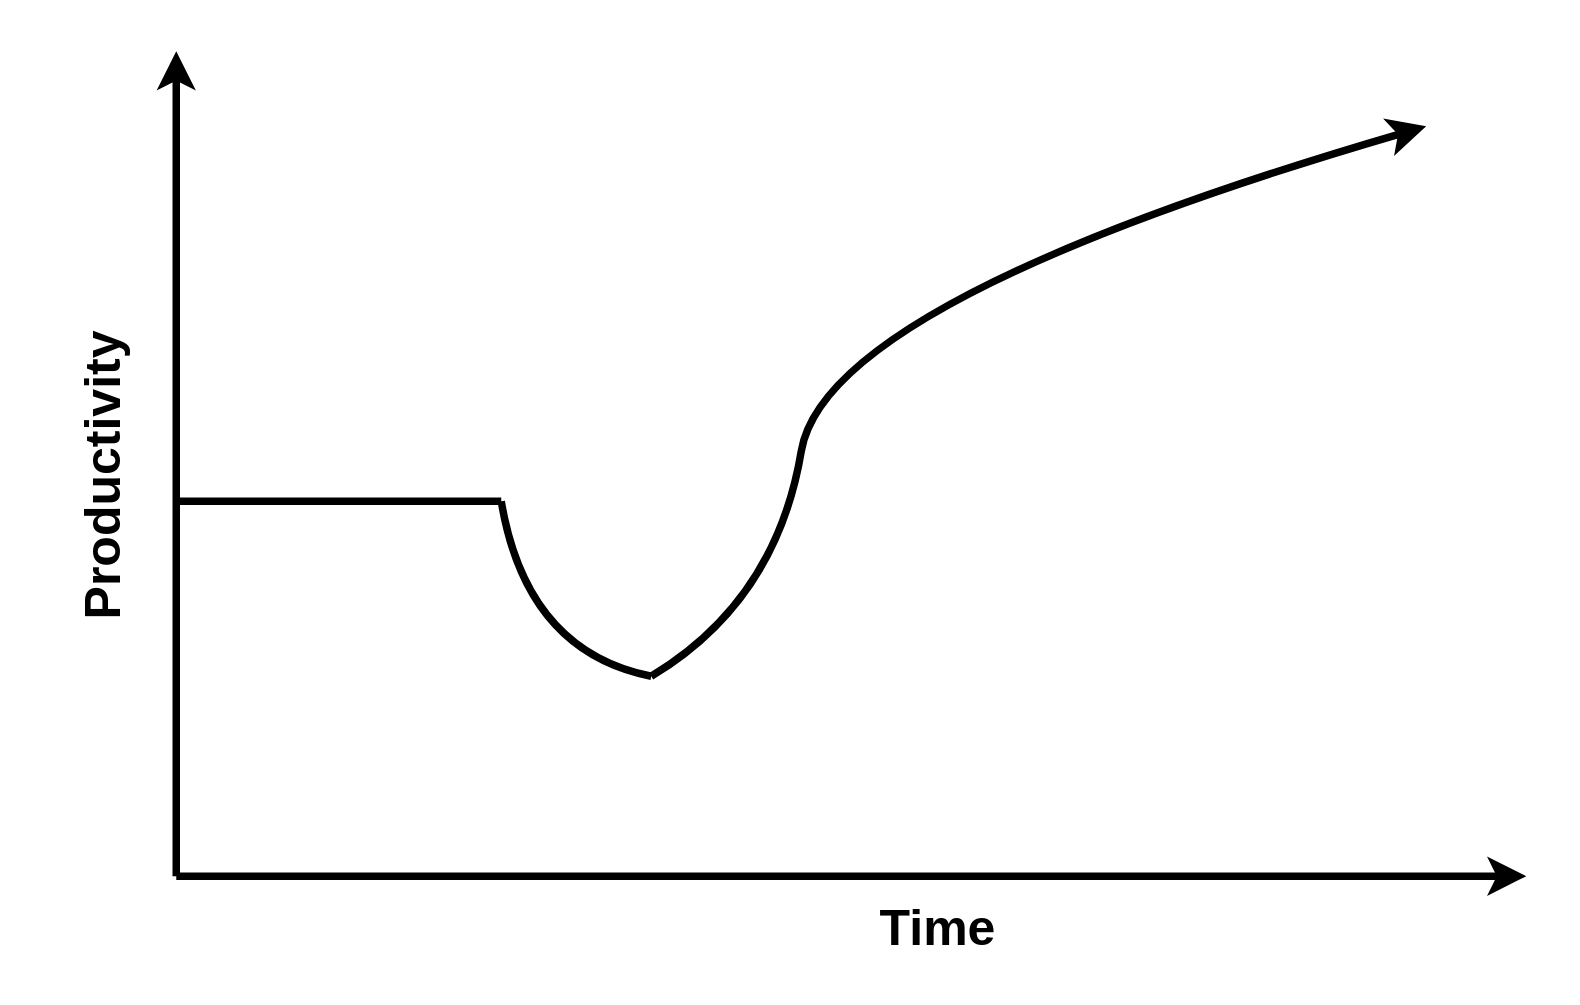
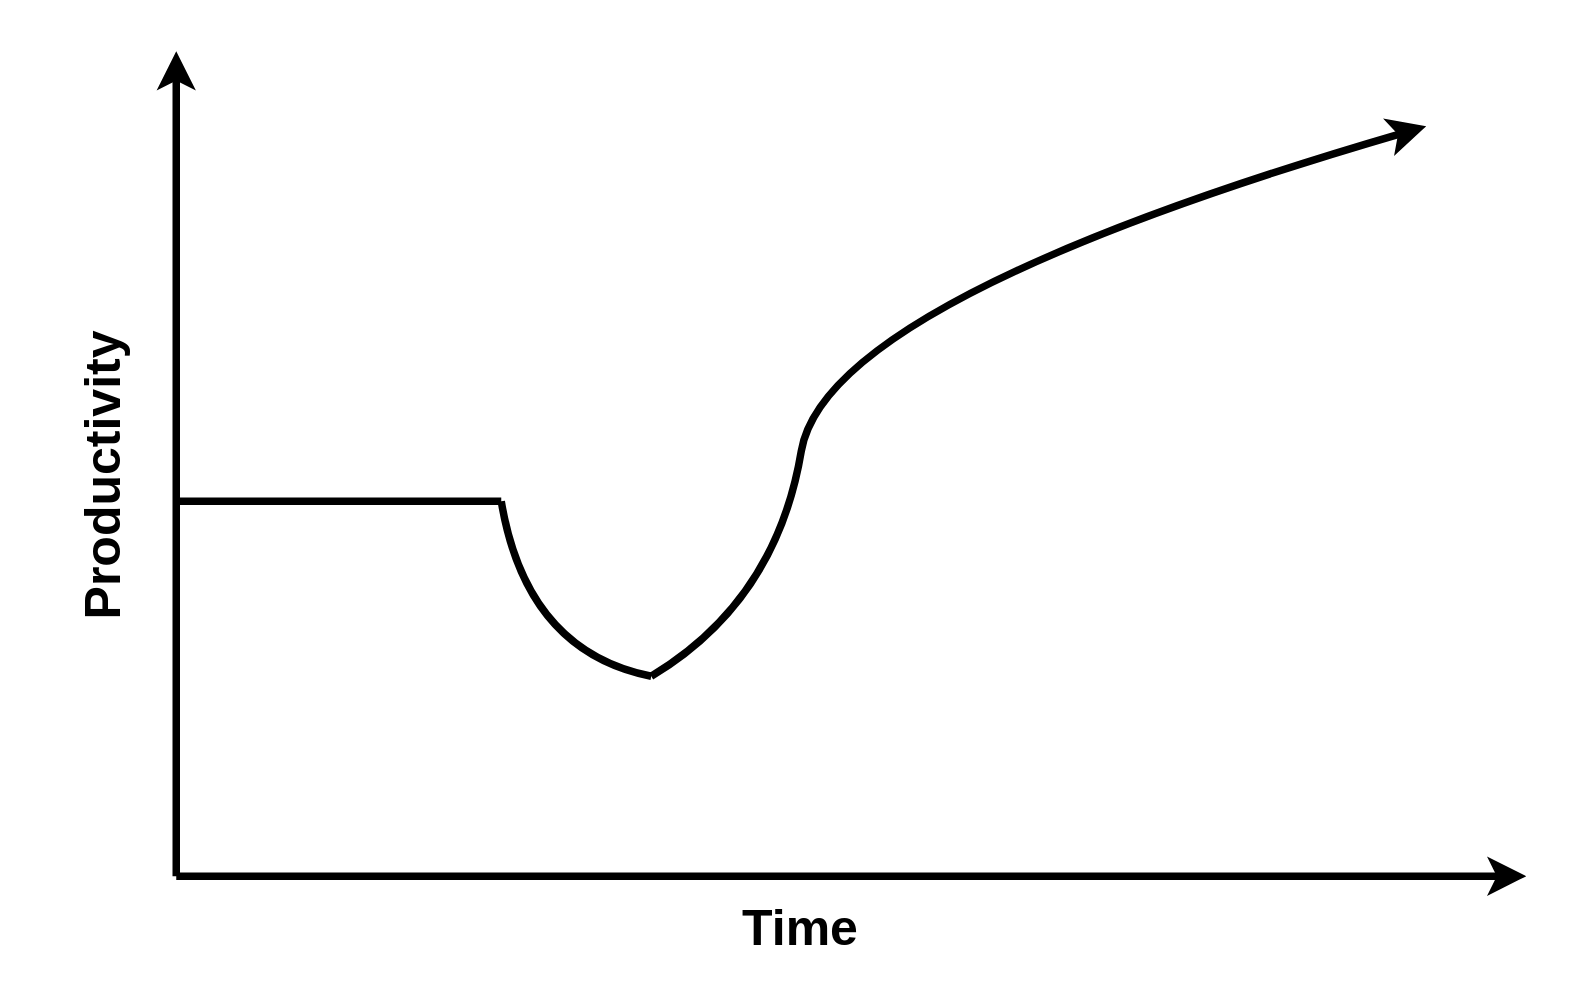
node "Time": moved (939, 926) -> (801, 926)
